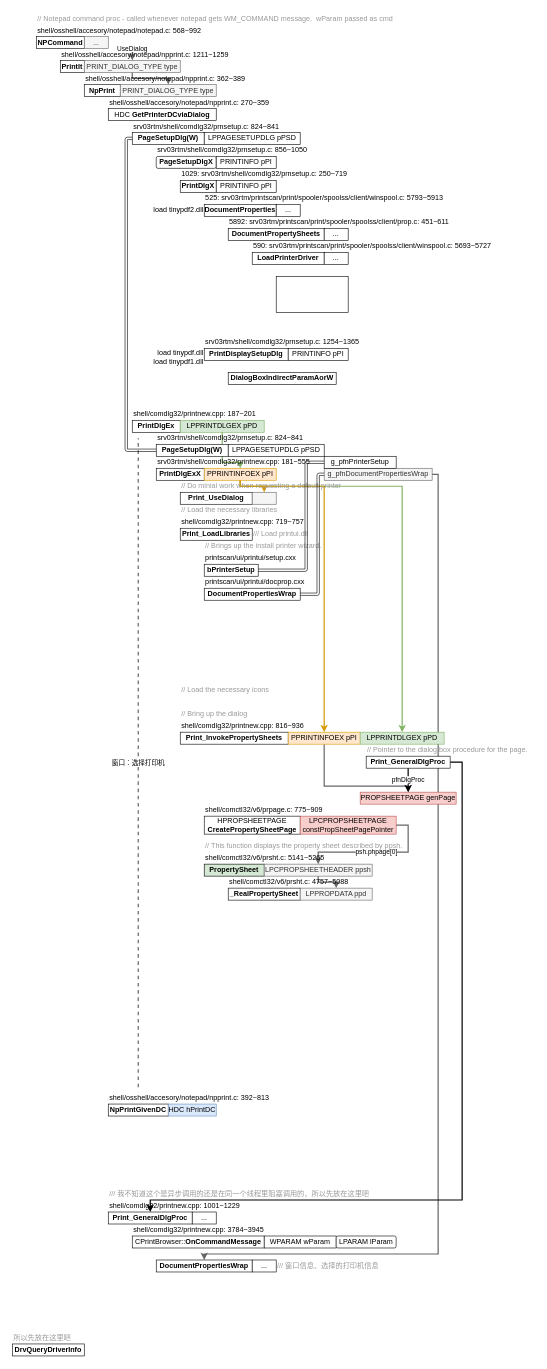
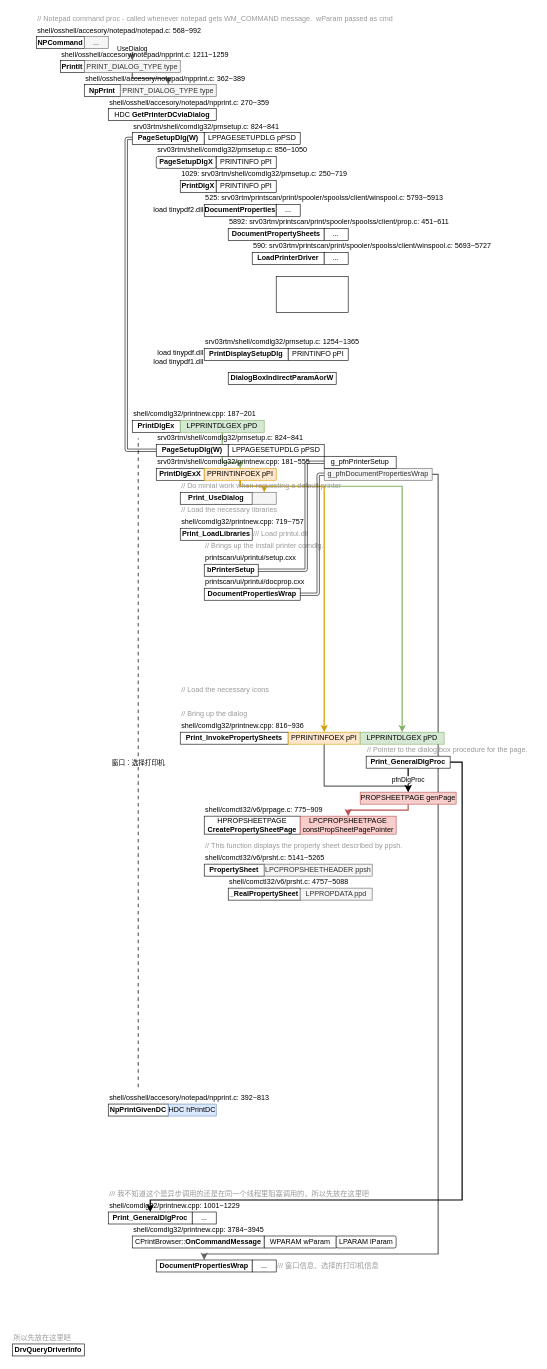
node "// Brings up the install printer wizard.": label "// Brings up the install printer wizard." -> "// Brings up the install printer comdlg."
edge "PROPSHEETPAGE genPage" -> "LPCPROPSHEETPAGE constPropSheetPagePointer": added
edge "LPCPROPSHEETPAGE constPropSheetPagePointer" -> "LPCPROPSHEETHEADER ppsh": removed, label "psh.phpage[0]"
node "PropertySheet": fillcolor #d5e8d4 -> #ffffff
edge "LPCPROPSHEETHEADER ppsh" -> "LPPROPDATA ppd": removed
